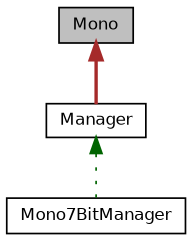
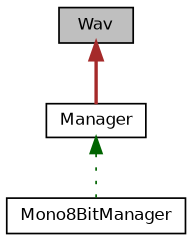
node "Mono": label "Mono" -> "Wav"
node "Mono7BitManager": label "Mono7BitManager" -> "Mono8BitManager"
